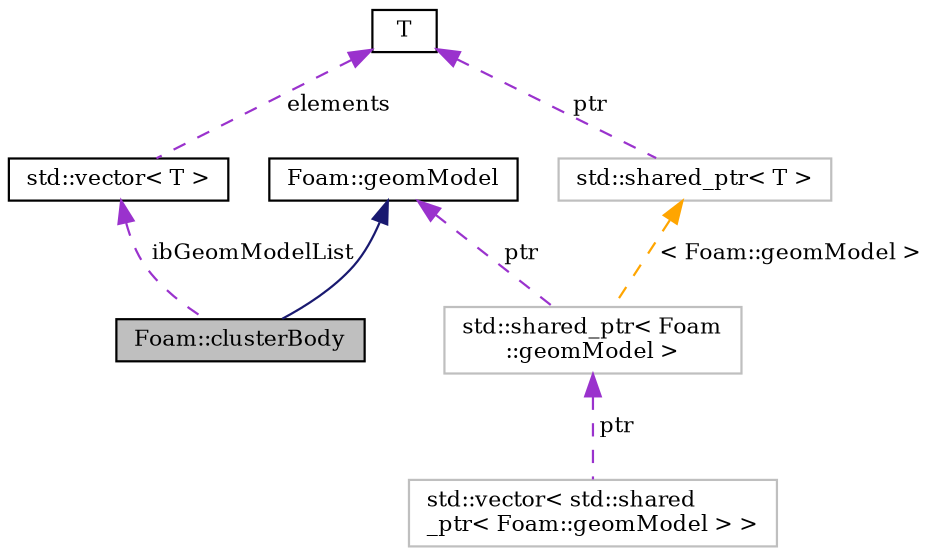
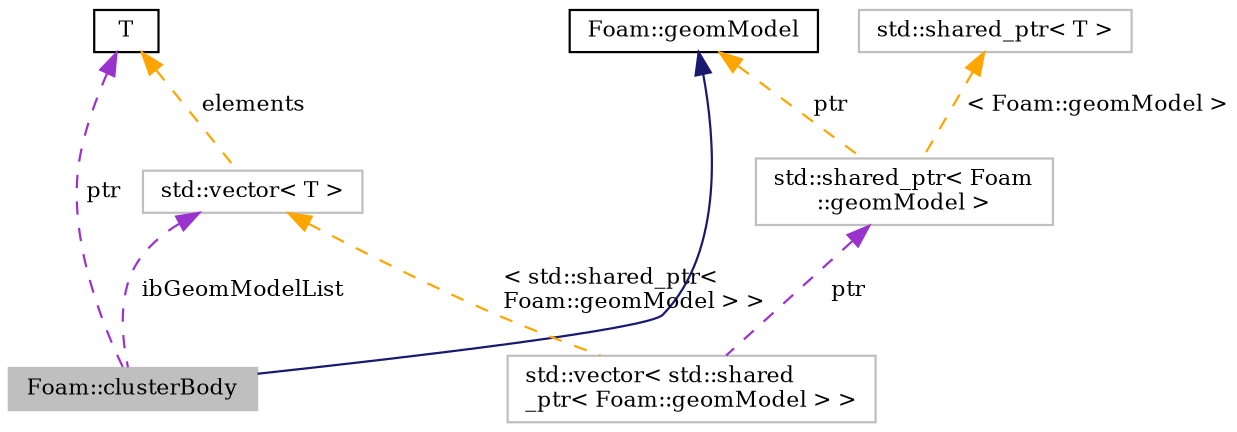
edge "std::vector< T >" -> "T": color darkorchid3 -> orange
edge "std::shared_ptr< T >" -> "T": now "Foam::clusterBody" -> "T"
node "std::vector< T >": color black -> grey75
edge "std::shared_ptr< Foam ::geomModel >" -> "Foam::geomModel": color darkorchid3 -> orange
edge "std::vector< std::shared _ptr< Foam::geomModel > >" -> "std::vector< T >": added, label "< std::shared_ptr< Foam::geomModel > >"
node "Foam::clusterBody": color black -> grey75
